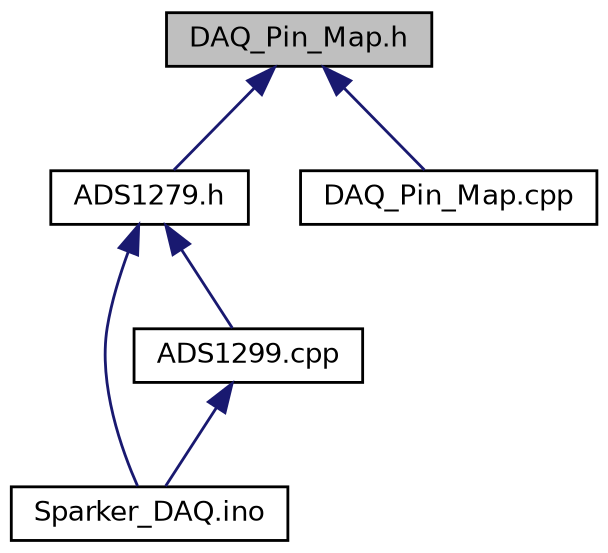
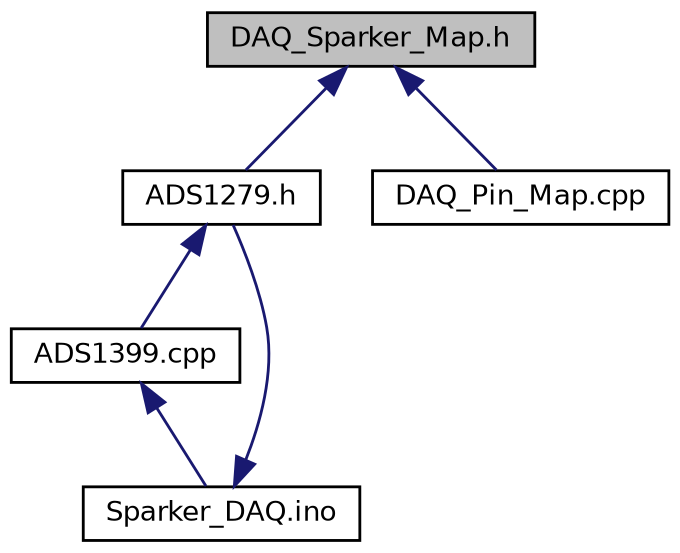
node "DAQ_Pin_Map.h": label "DAQ_Pin_Map.h" -> "DAQ_Sparker_Map.h"
node "ADS1299.cpp": label "ADS1299.cpp" -> "ADS1399.cpp"
edge "Sparker_DAQ.ino" -> "ADS1279.h": reversed
